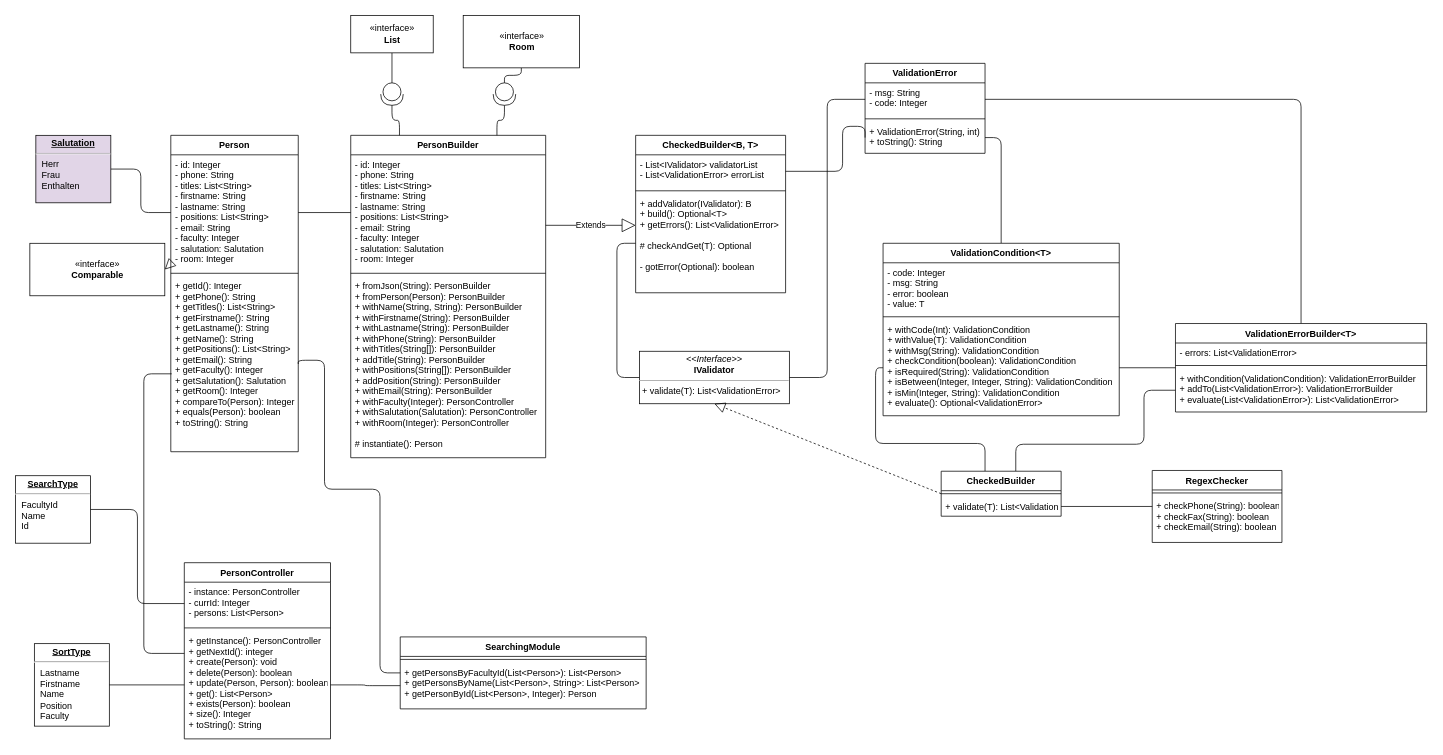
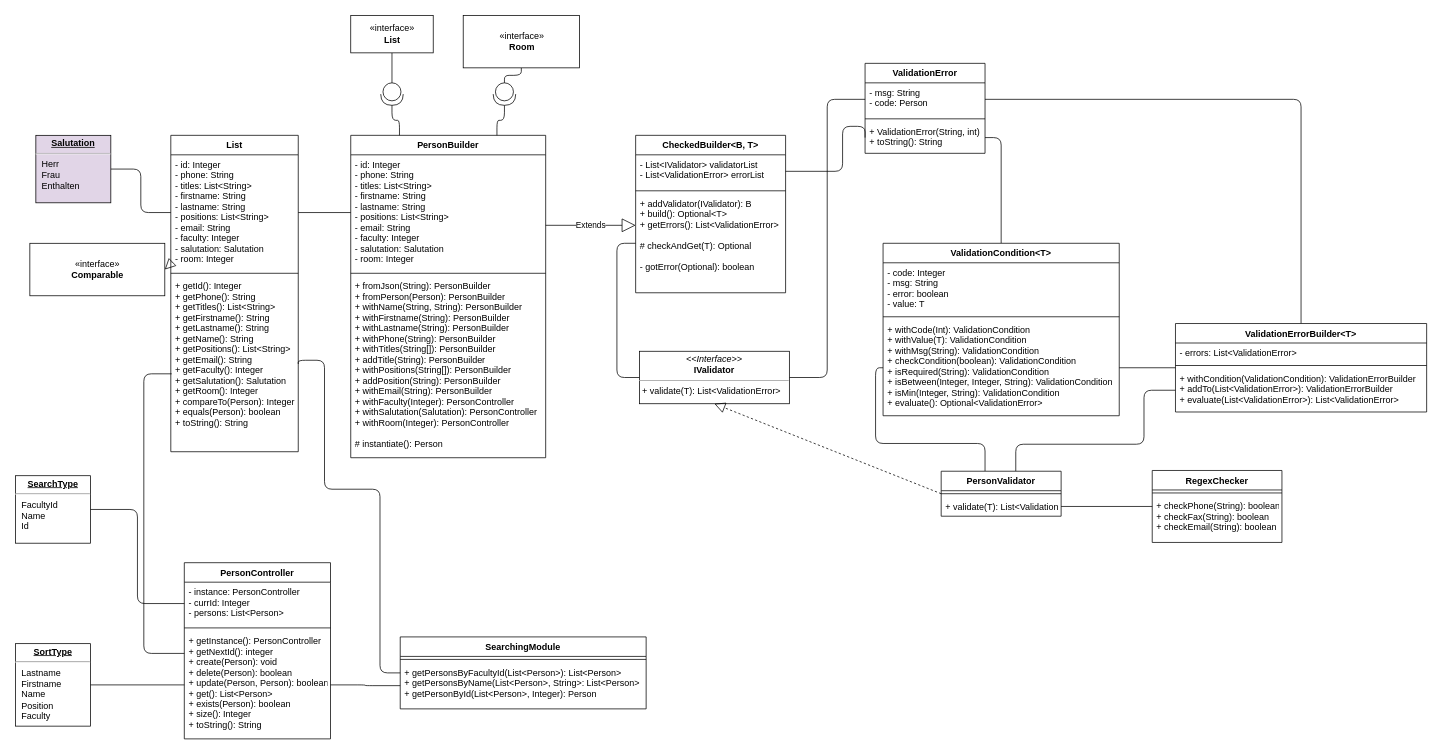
node "- msg: String - code: Integer": label "- msg: String - code: Integer" -> "- msg: String - code: Person"
node "Person": label "Person" -> "List"
node "CheckedBuilder": label "CheckedBuilder" -> "PersonValidator"
node "SortType Lastname Firstname Name Position Faculty": moved (72, 685) -> (53, 685)
